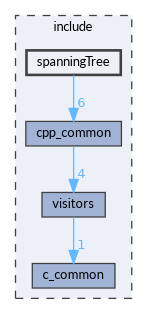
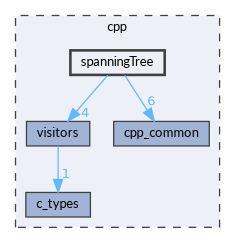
cluster "include": label "include" -> "cpp"
edge "cpp_common" -> "visitors": now "spanningTree" -> "visitors"
node "c_common": label "c_common" -> "c_types"
